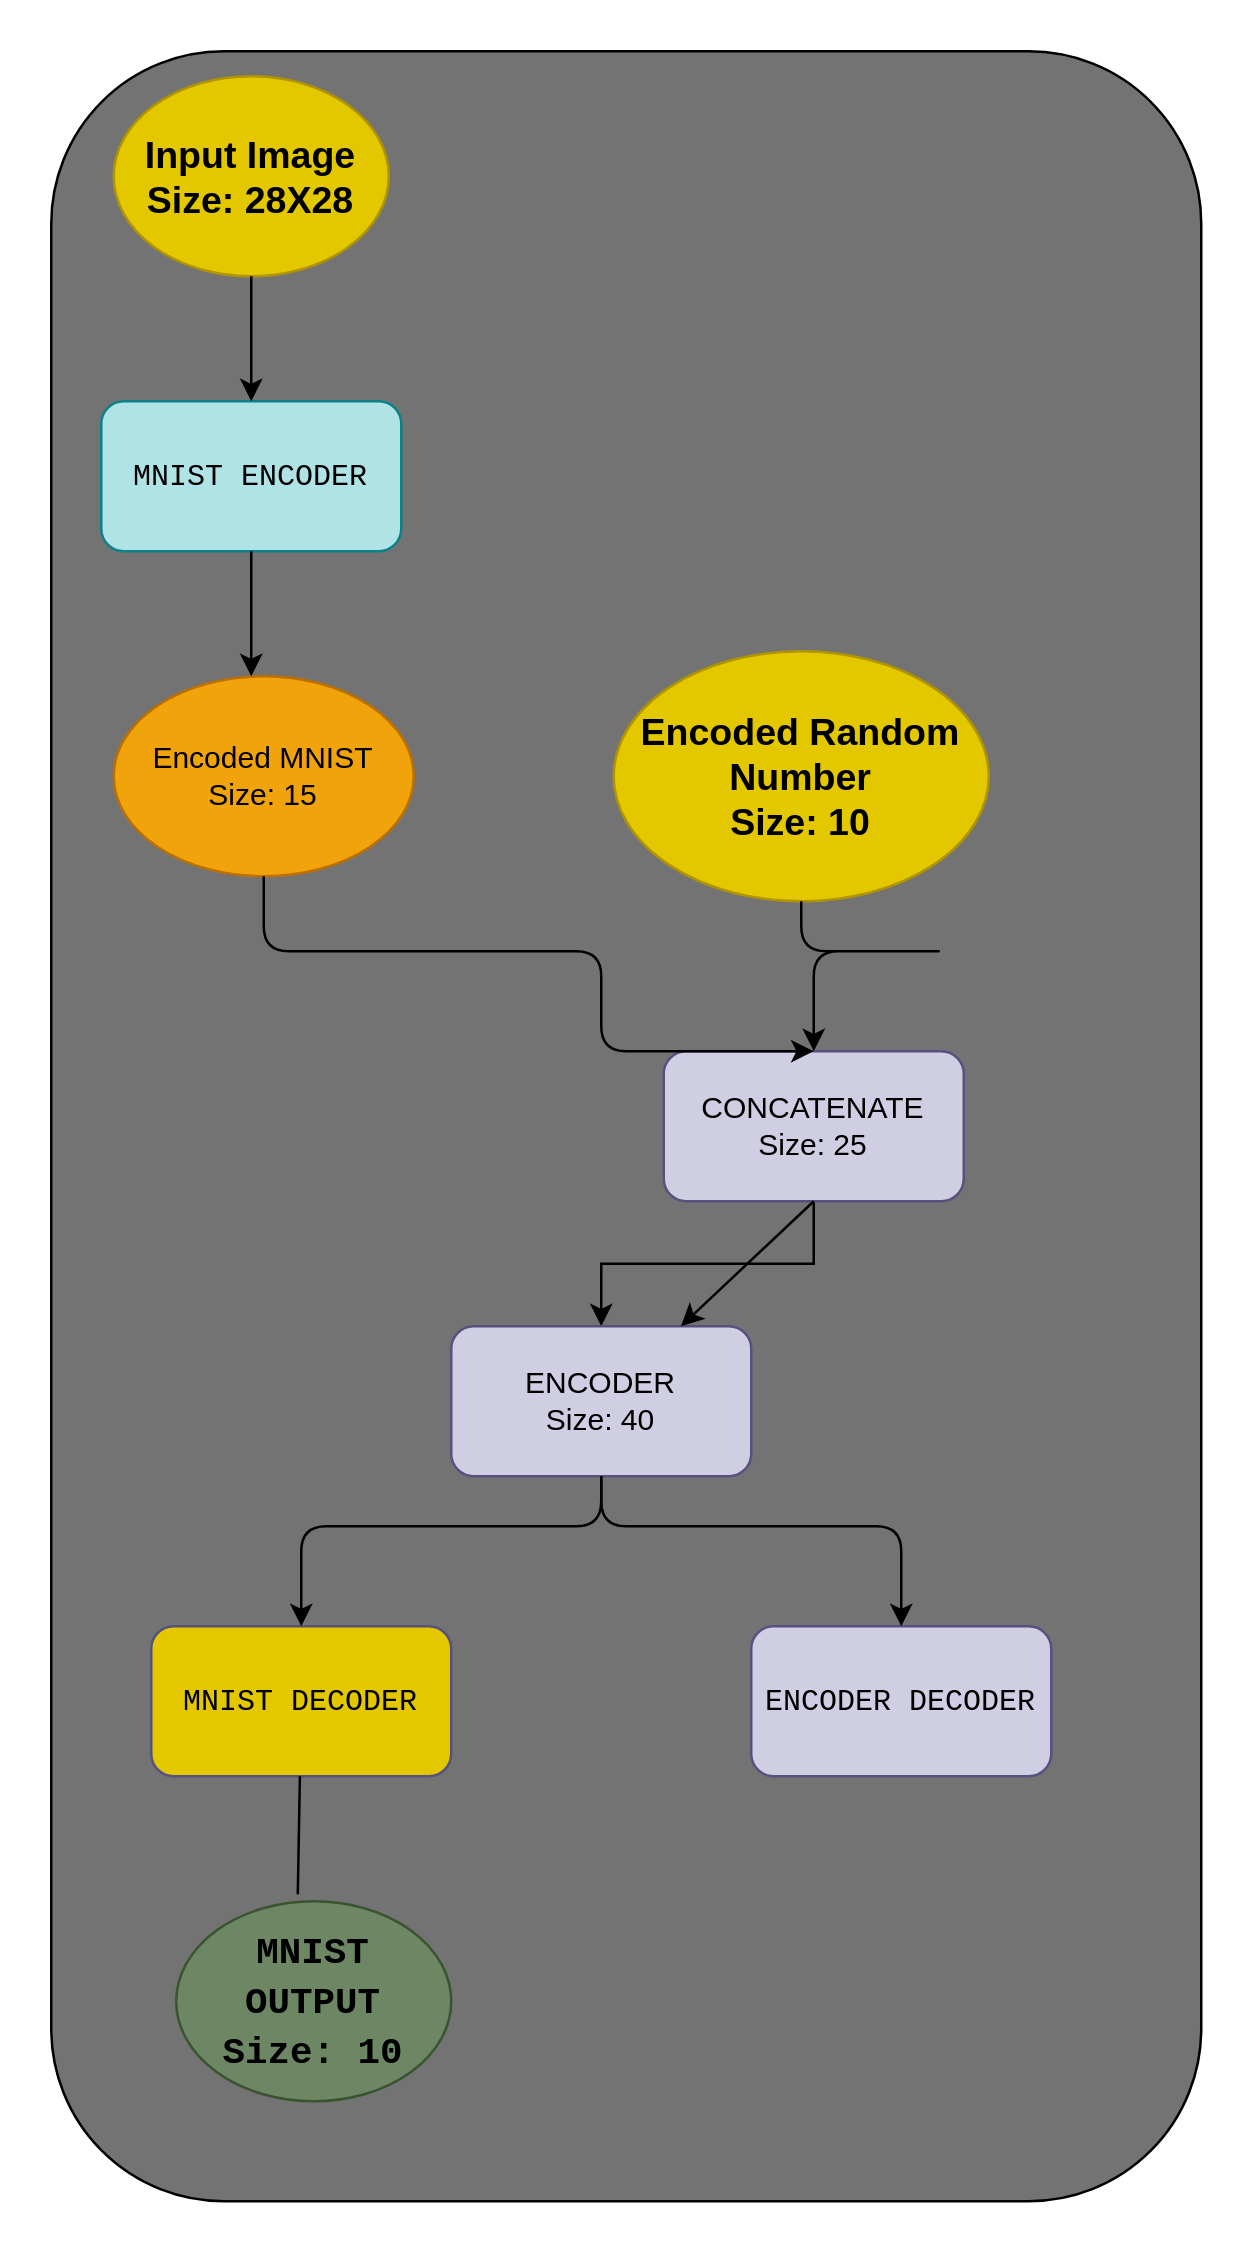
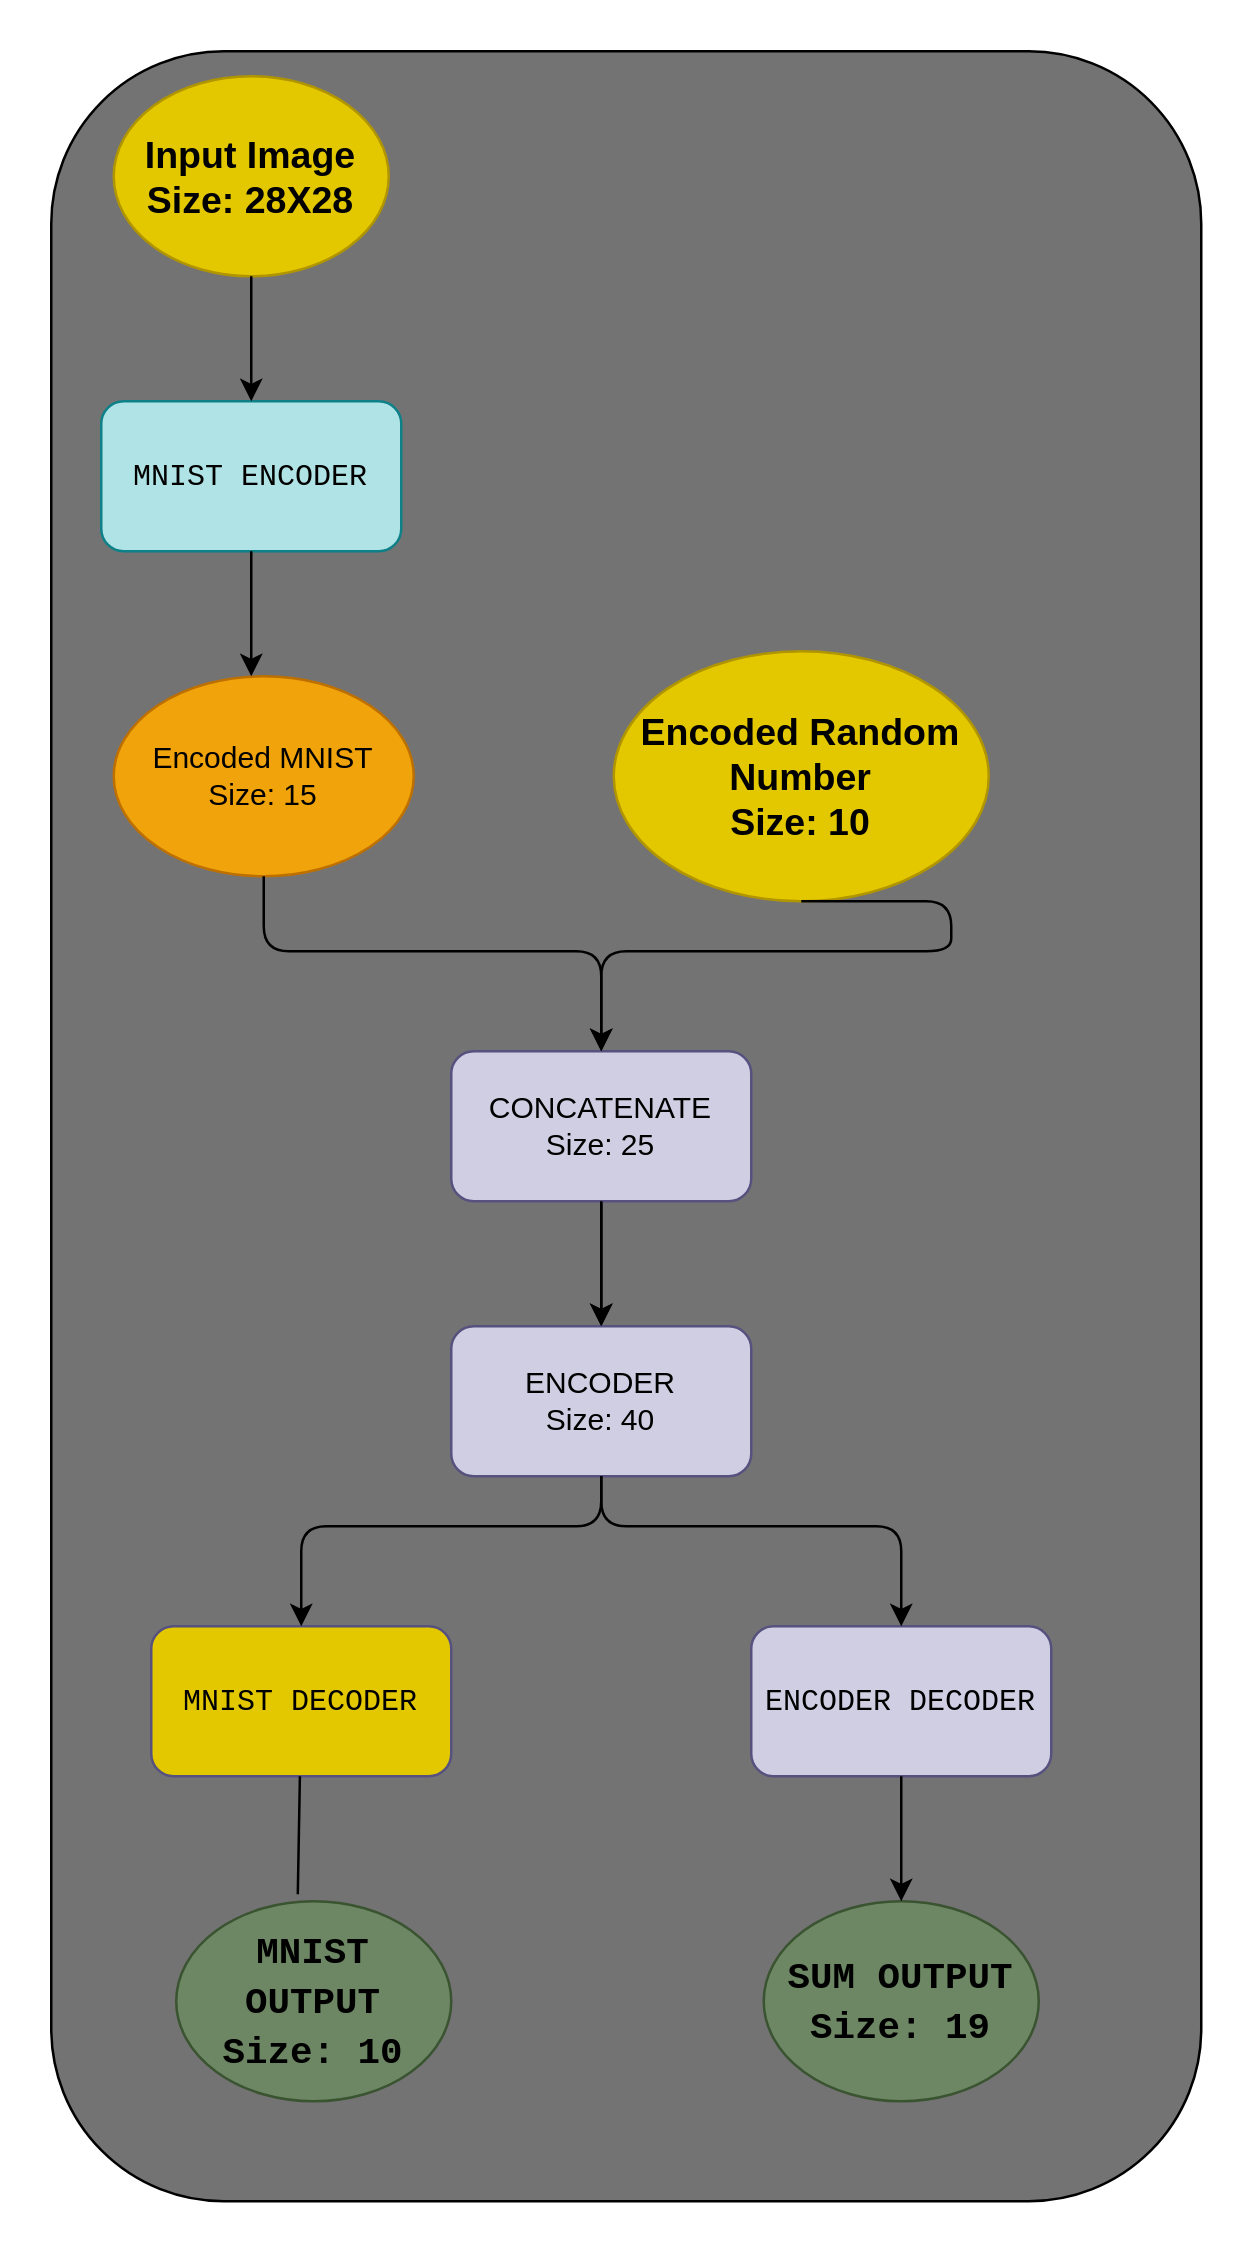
node "CONCATENATE Size: 25": moved (814, 1126) -> (601, 1126)
edge "ENCODER DECODER" -> "SUM OUTPUTSize: 19": added
node "SUM OUTPUTSize: 19": added
